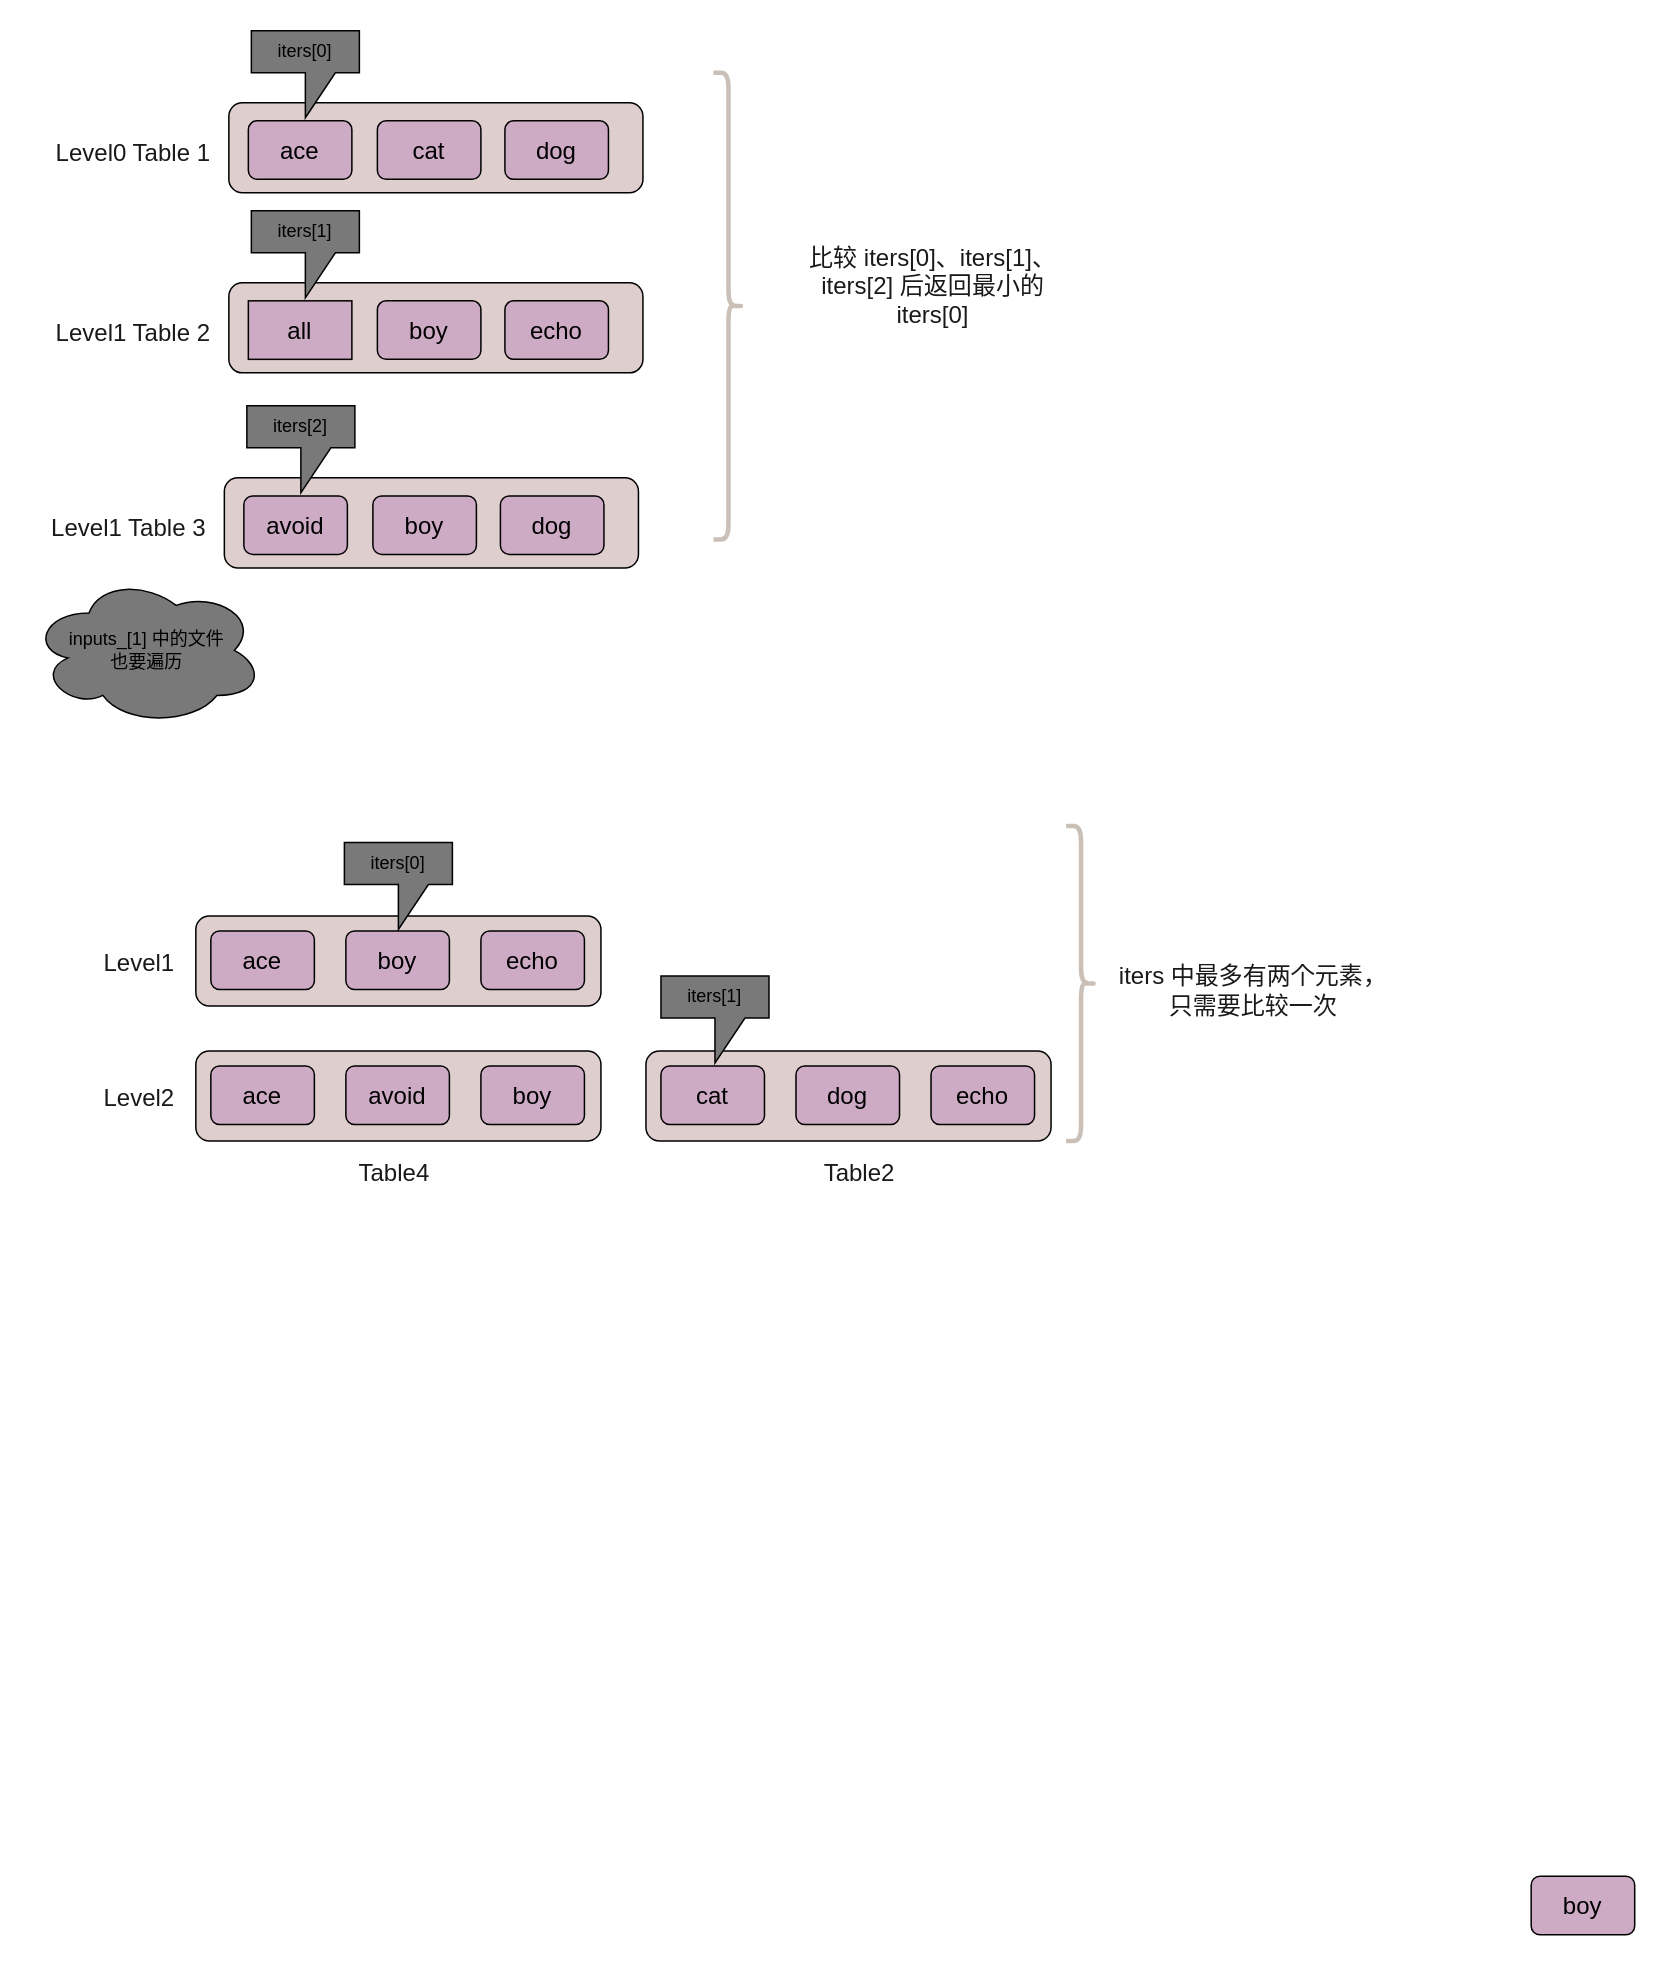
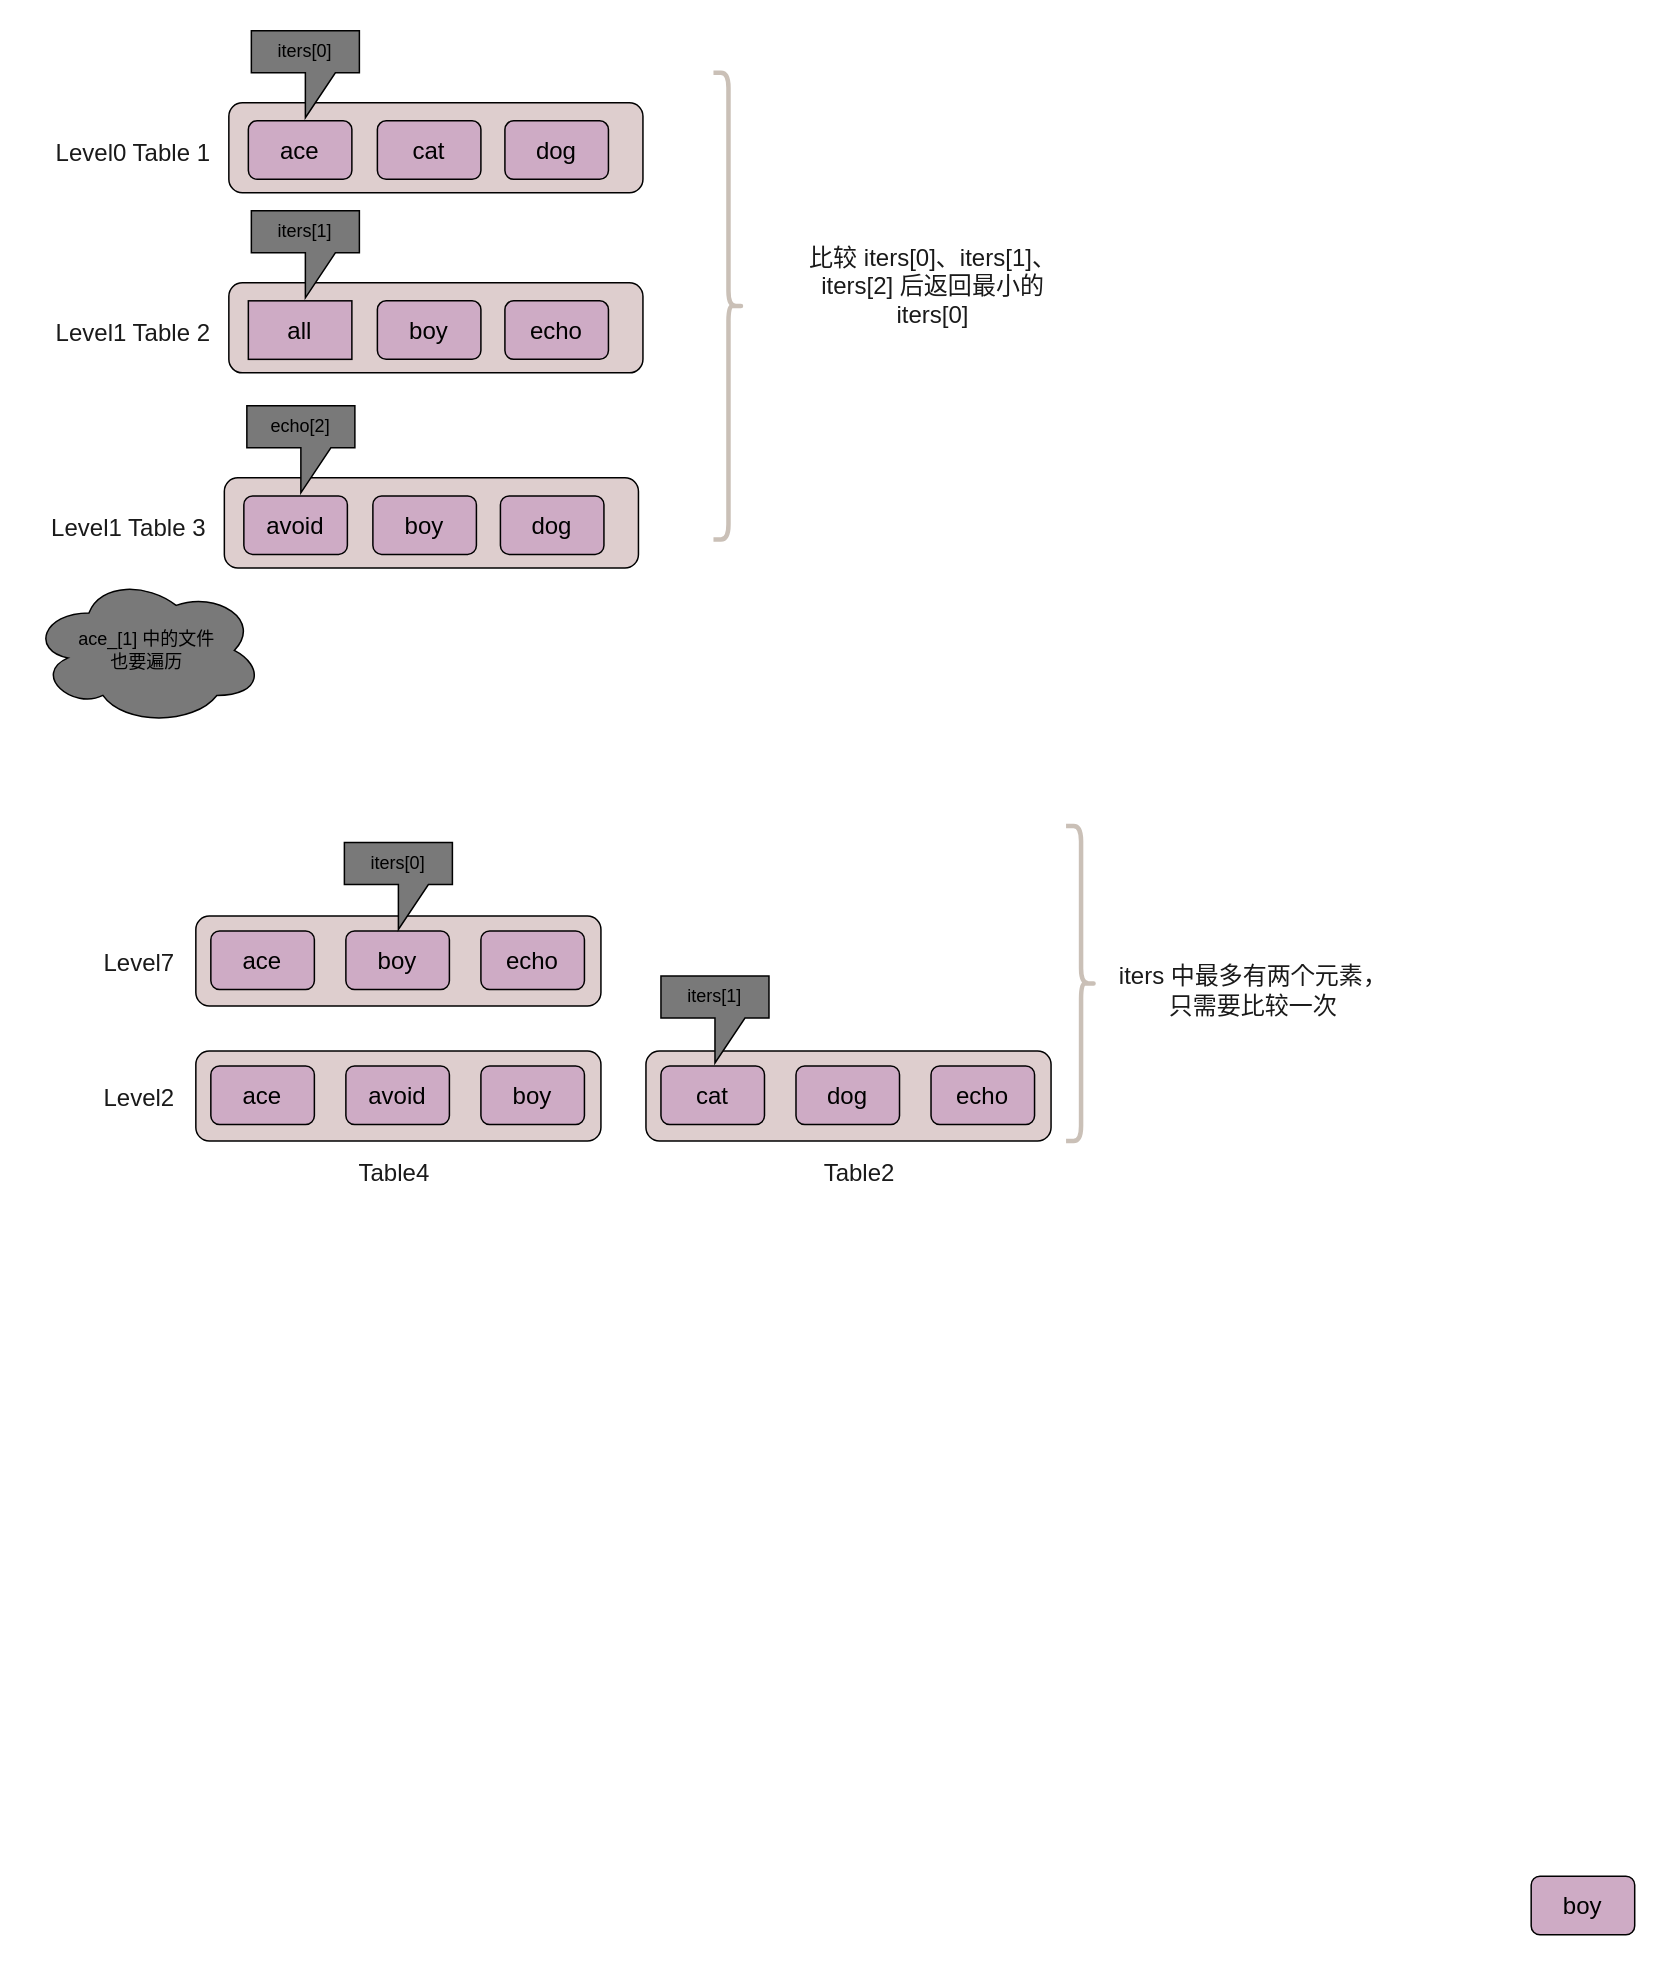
node "iters[2]": label "iters[2]" -> "echo[2]"
node "inputs_[1] 中的文件 也要遍历": label "inputs_[1] 中的文件 也要遍历" -> "ace_[1] 中的文件 也要遍历"
node "Level1": label "Level1" -> "Level7"
